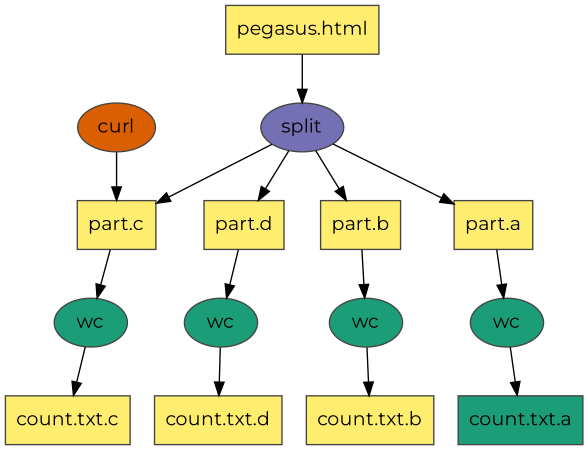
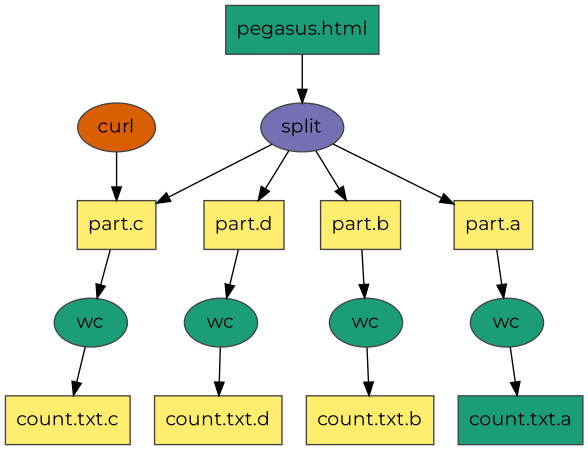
node "pegasus.html": fillcolor #ffed6f -> #1b9e77
